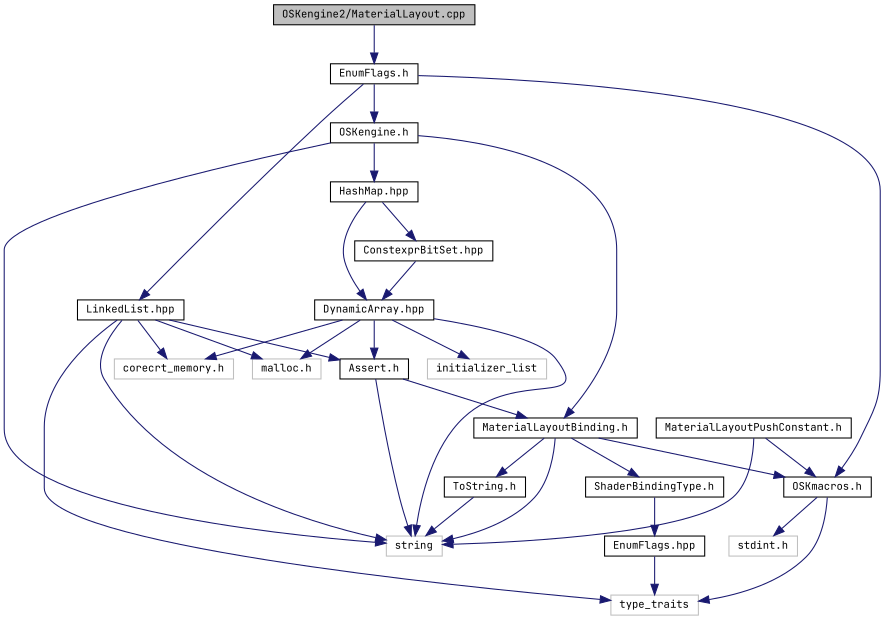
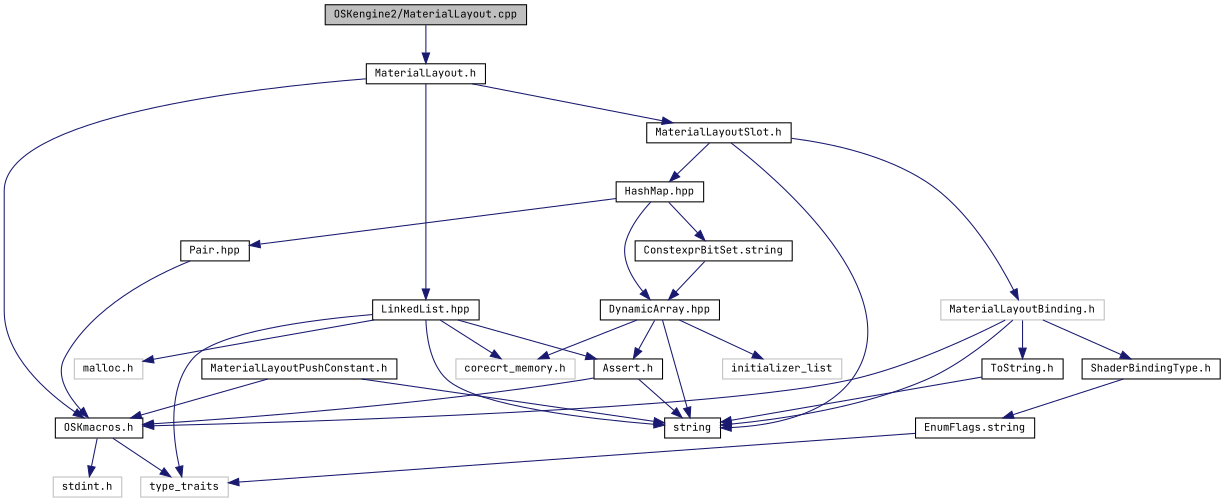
node "EnumFlags.h": label "EnumFlags.h" -> "MaterialLayout.h"
node "OSKengine.h": label "OSKengine.h" -> "MaterialLayoutSlot.h"
node "Pair.hpp": added
node "ConstexprBitSet.hpp": label "ConstexprBitSet.hpp" -> "ConstexprBitSet.string"
edge "DynamicArray.hpp" -> "malloc.h": removed
edge "Assert.h" -> "MaterialLayoutBinding.h": now "Assert.h" -> "OSKmacros.h"
node "MaterialLayoutBinding.h": color black -> grey75
node "string": color grey75 -> black
node "EnumFlags.hpp": label "EnumFlags.hpp" -> "EnumFlags.string"
